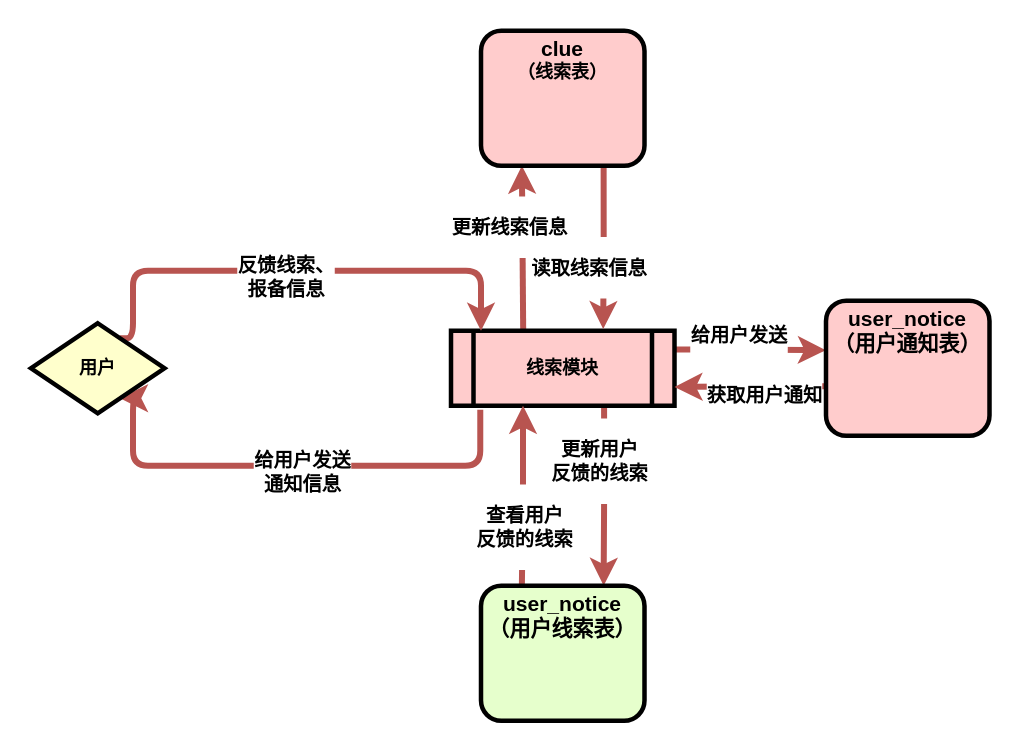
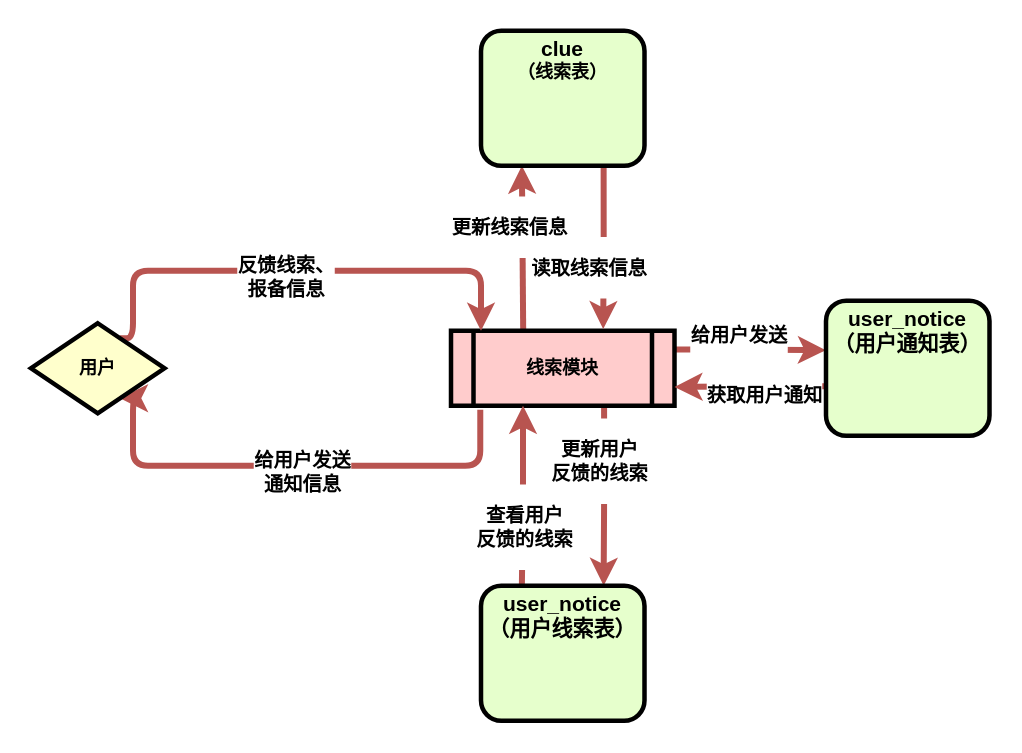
node "clue （线索表）": fillcolor #ffcccc -> #e6ffcc
node "user_notice （用户通知表）": fillcolor #ffcccc -> #e6ffcc
